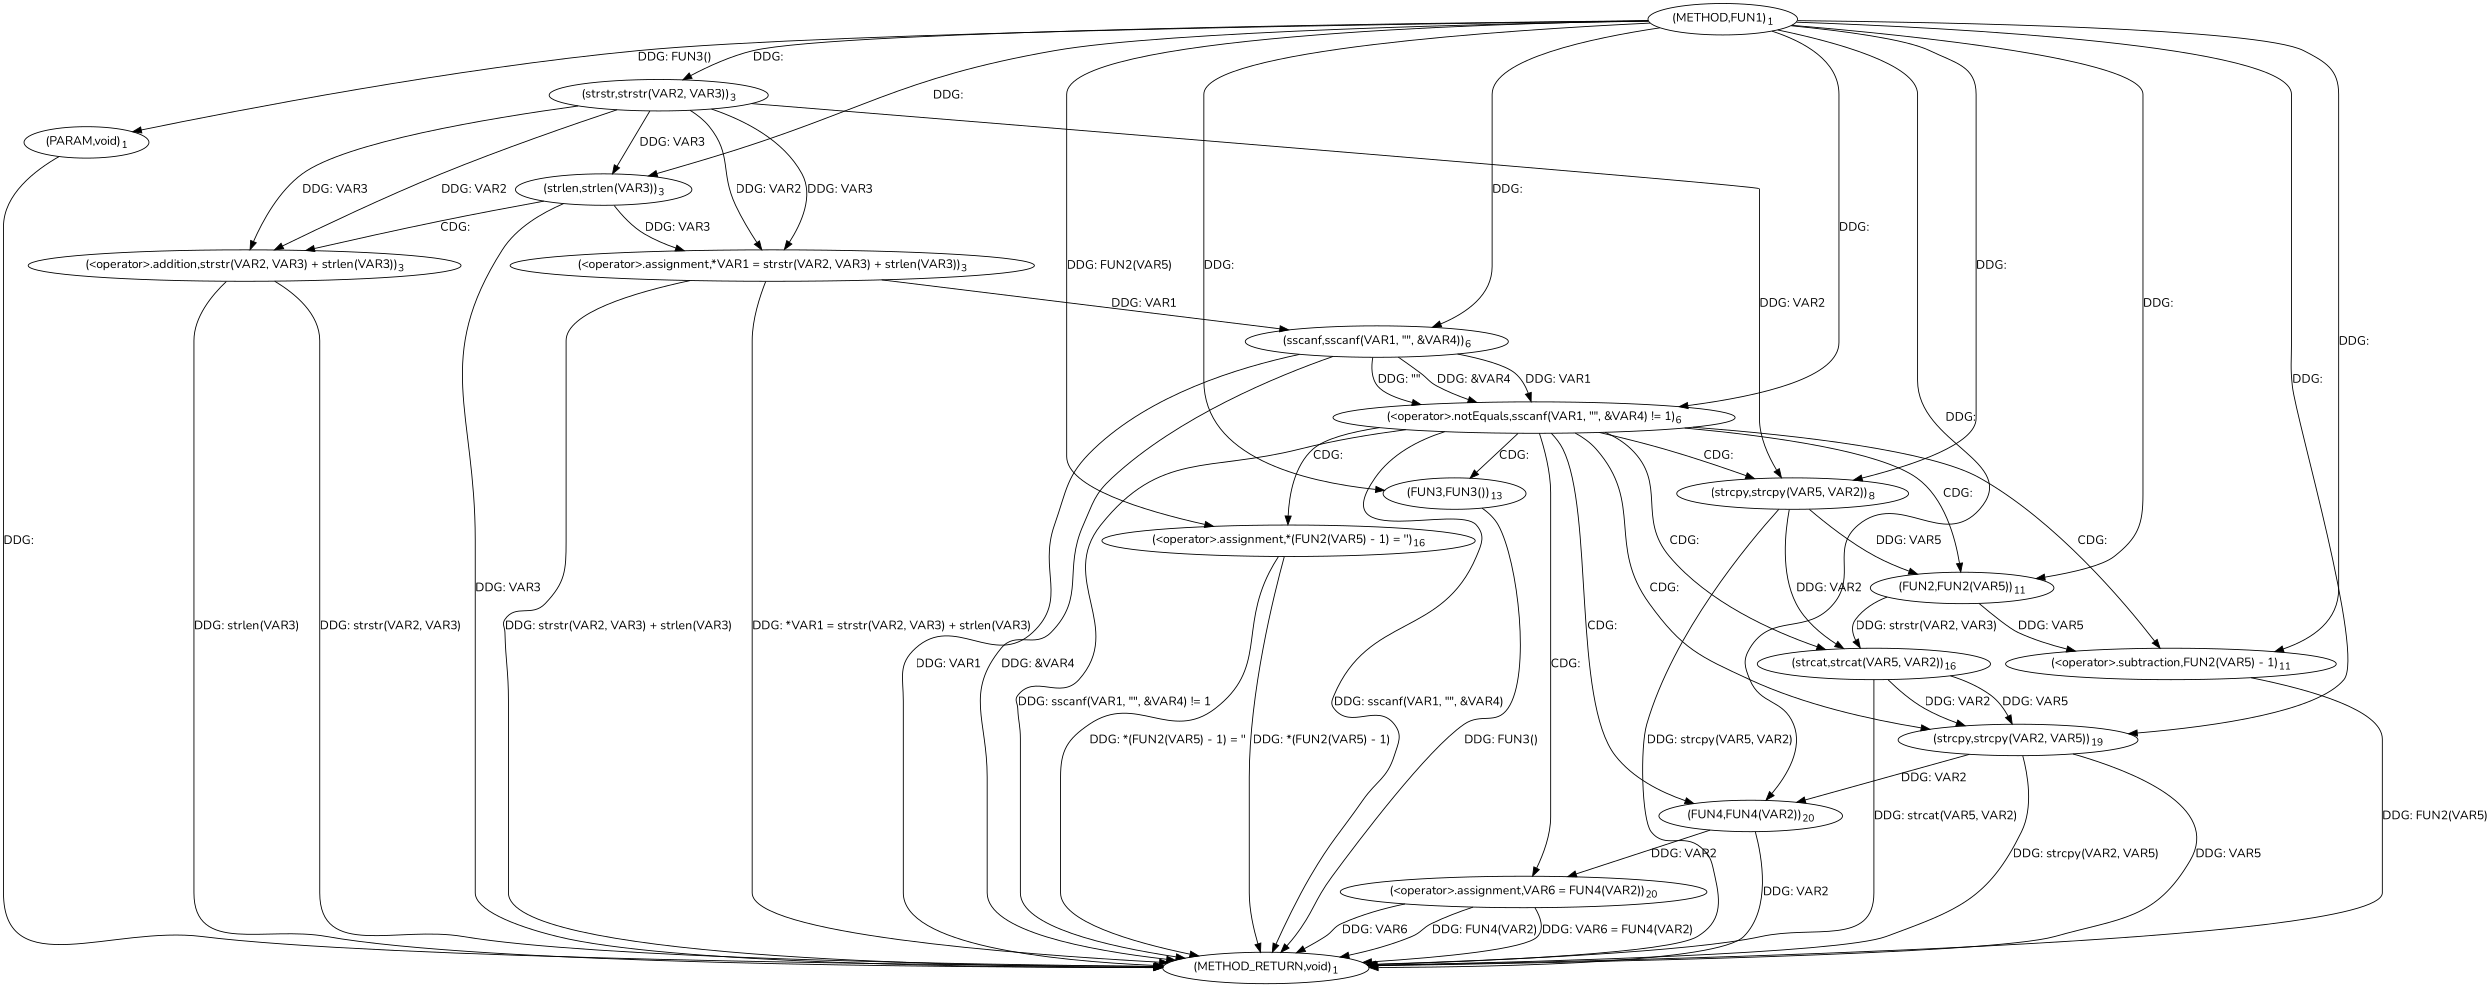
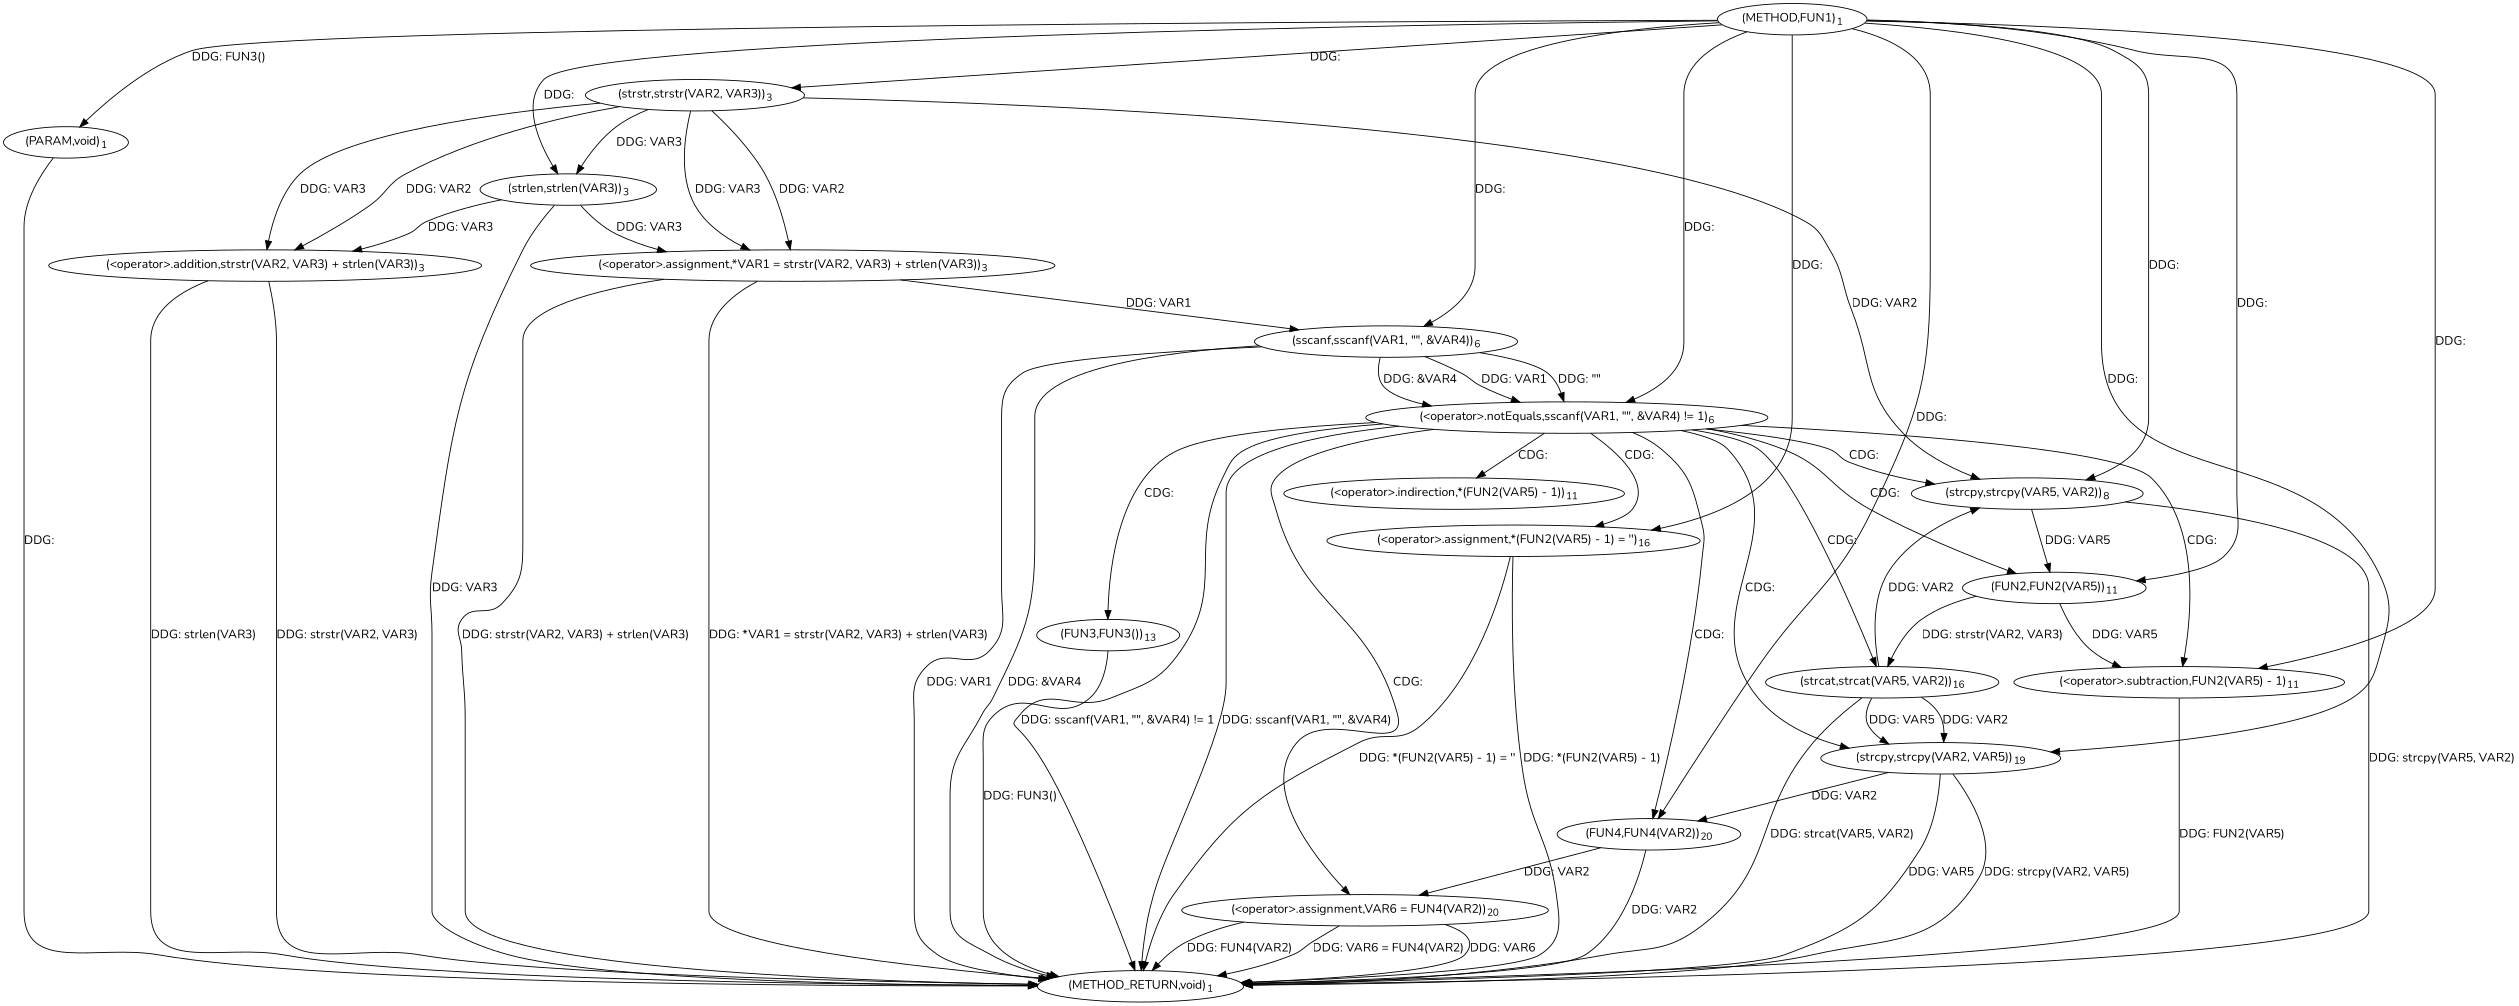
edge "(METHOD,FUN1)" -> "(FUN3,FUN3())": removed, label "DDG:"
edge "(strlen,strlen(VAR3))" -> "(<operator>.addition,strstr(VAR2, VAR3) + strlen(VAR3))": label "CDG: " -> "DDG: VAR3"
edge "(METHOD,FUN1)" -> "(<operator>.assignment,*(FUN2(VAR5) - 1) = '')": label "DDG: FUN2(VAR5)" -> "DDG: "
node "(<operator>.indirection,*(FUN2(VAR5) - 1))": added
edge "(strcpy,strcpy(VAR5, VAR2))" -> "(strcat,strcat(VAR5, VAR2))": reversed
